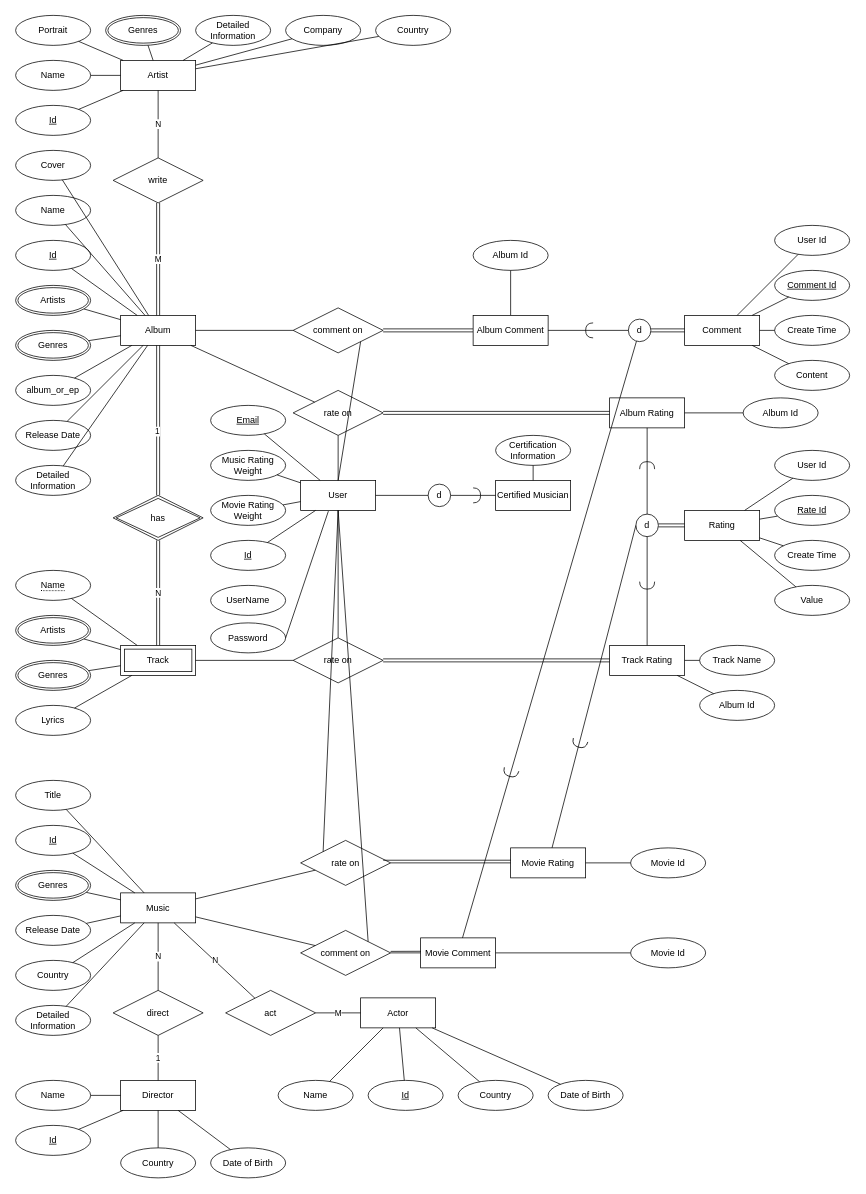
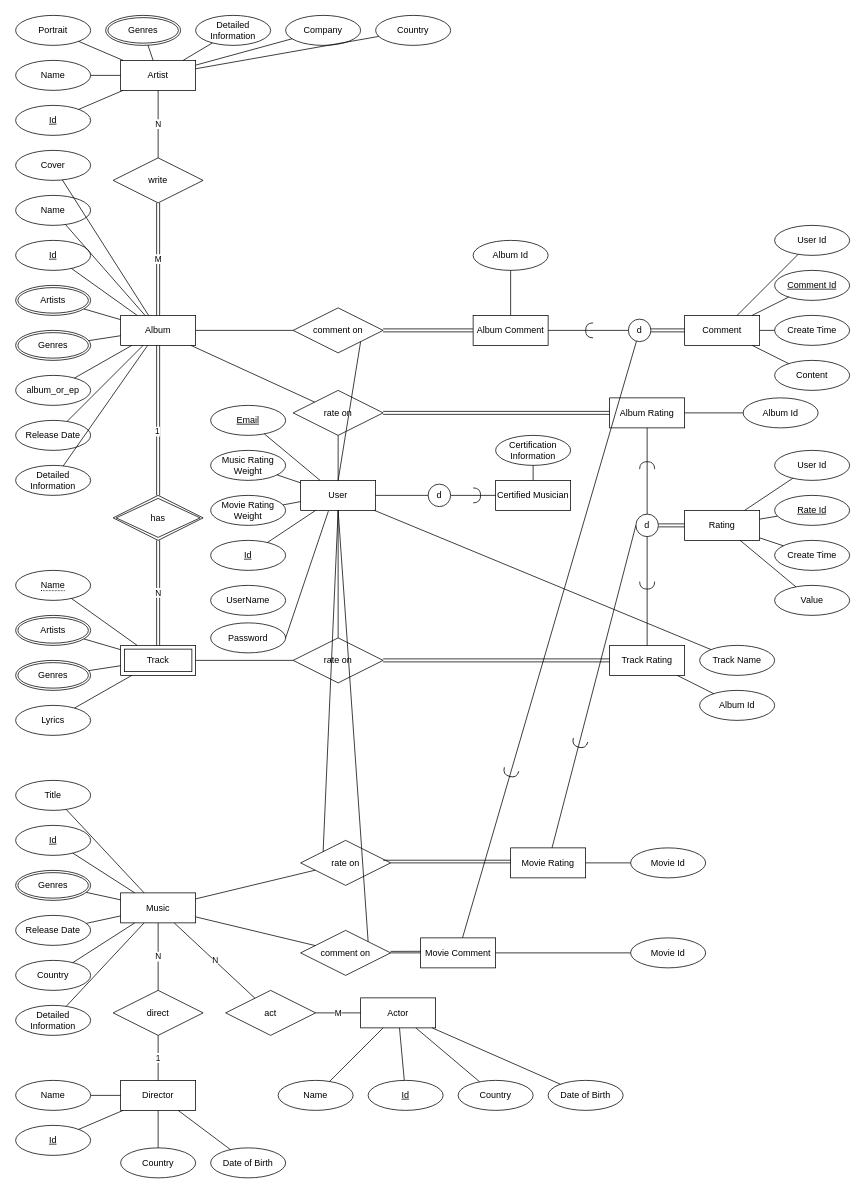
edge "Track Rating" -- "Track Name": now "User" -- "Track Name"
